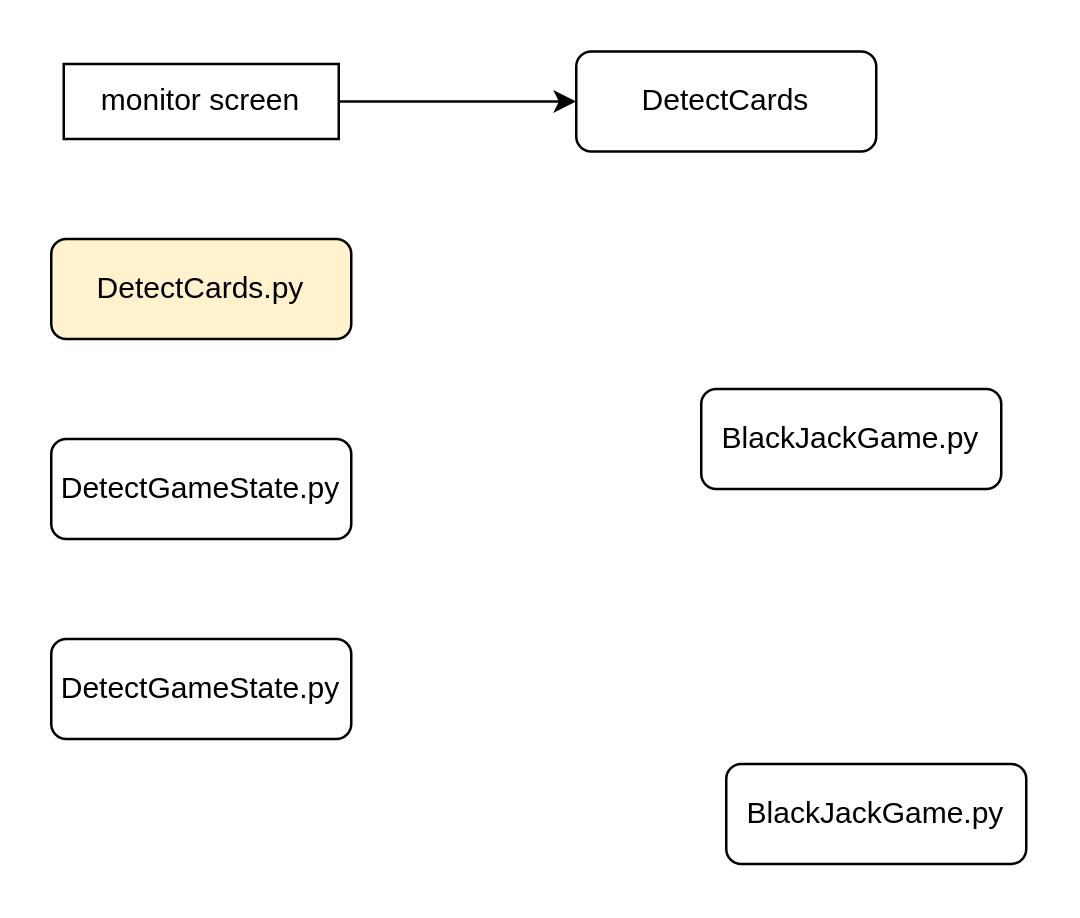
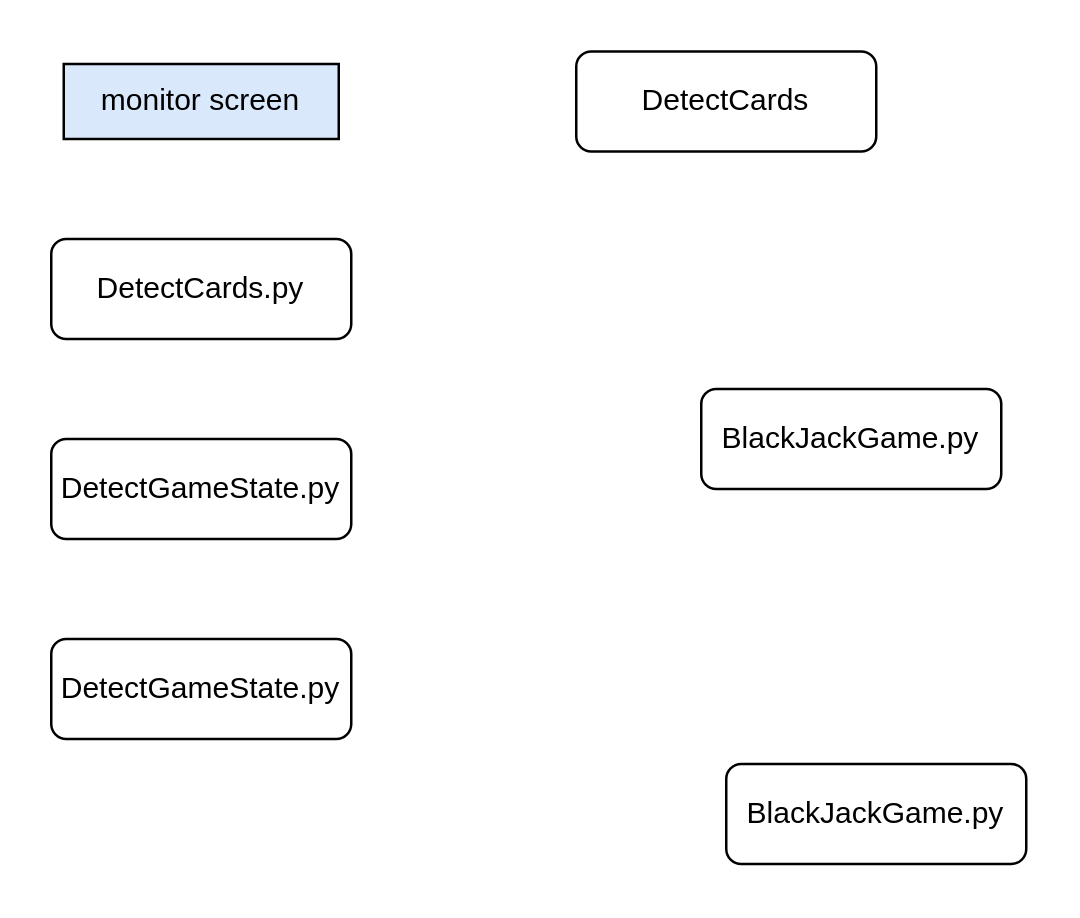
node "monitor screen": fillcolor #ffffff -> #dae8fc
edge "monitor screen" -> "DetectCards": removed
node "DetectCards.py": fillcolor #fff2cc -> #ffffff
